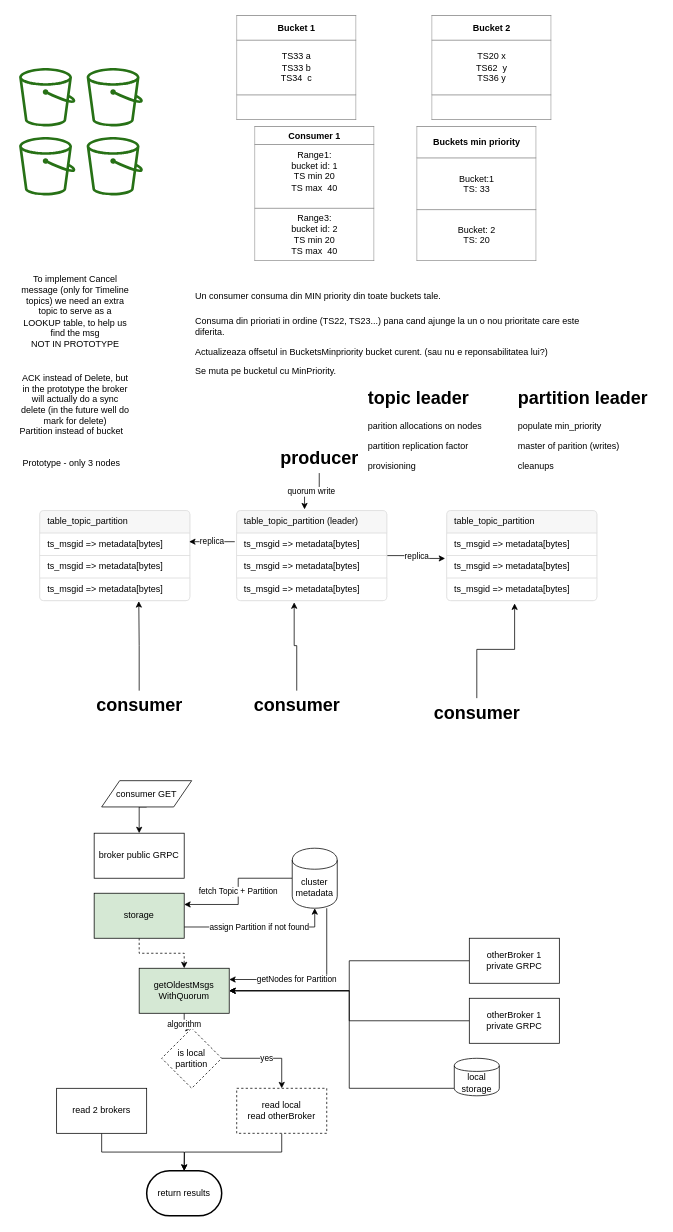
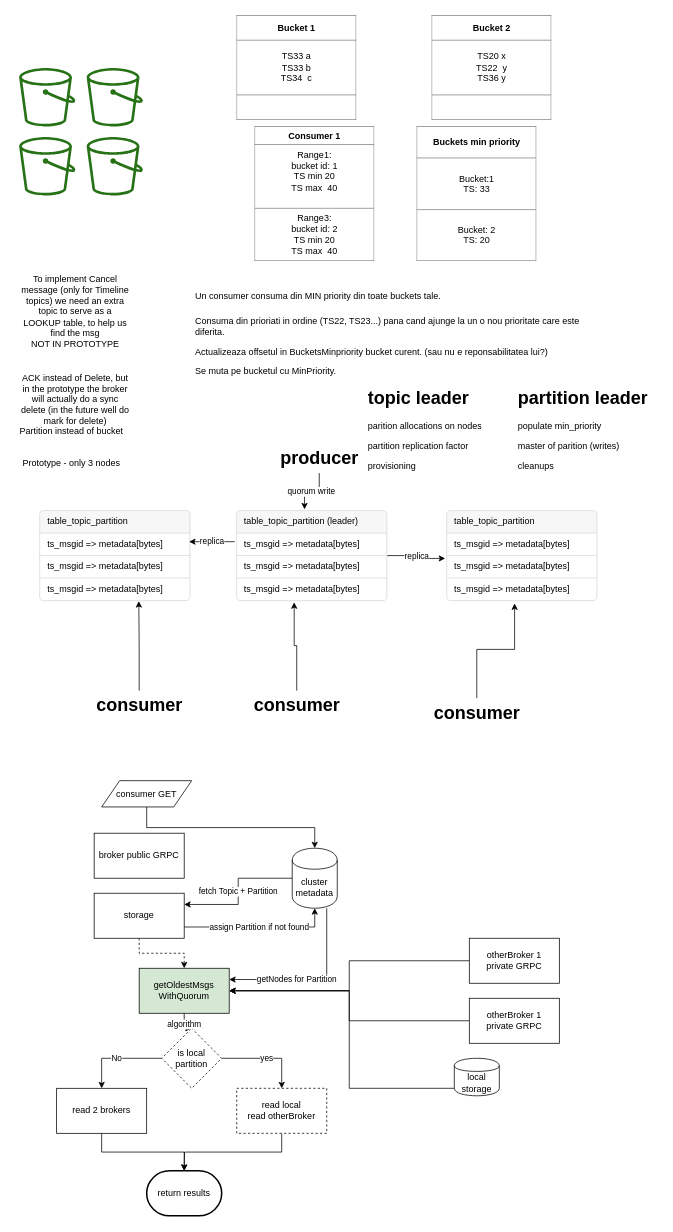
node "Bucket 2 TS20 x TS62 y TS36 y": label "Bucket 2 TS20 x TS62 y TS36 y" -> "Bucket 2 TS20 x TS22 y TS36 y"
edge "consumer GET" -> "broker public GRPC": now "consumer GET" -> "cluster metadata"
node "storage": fillcolor #d5e8d4 -> #ffffff
edge "is local partition" -> "read 2 brokers": added, label "No"
